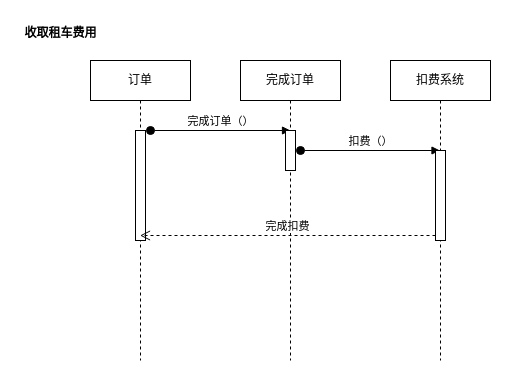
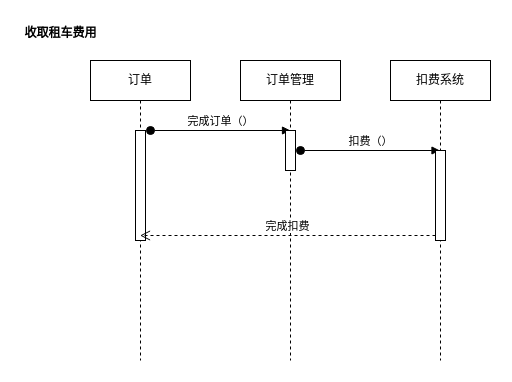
node "完成订单": label "完成订单" -> "订单管理"
